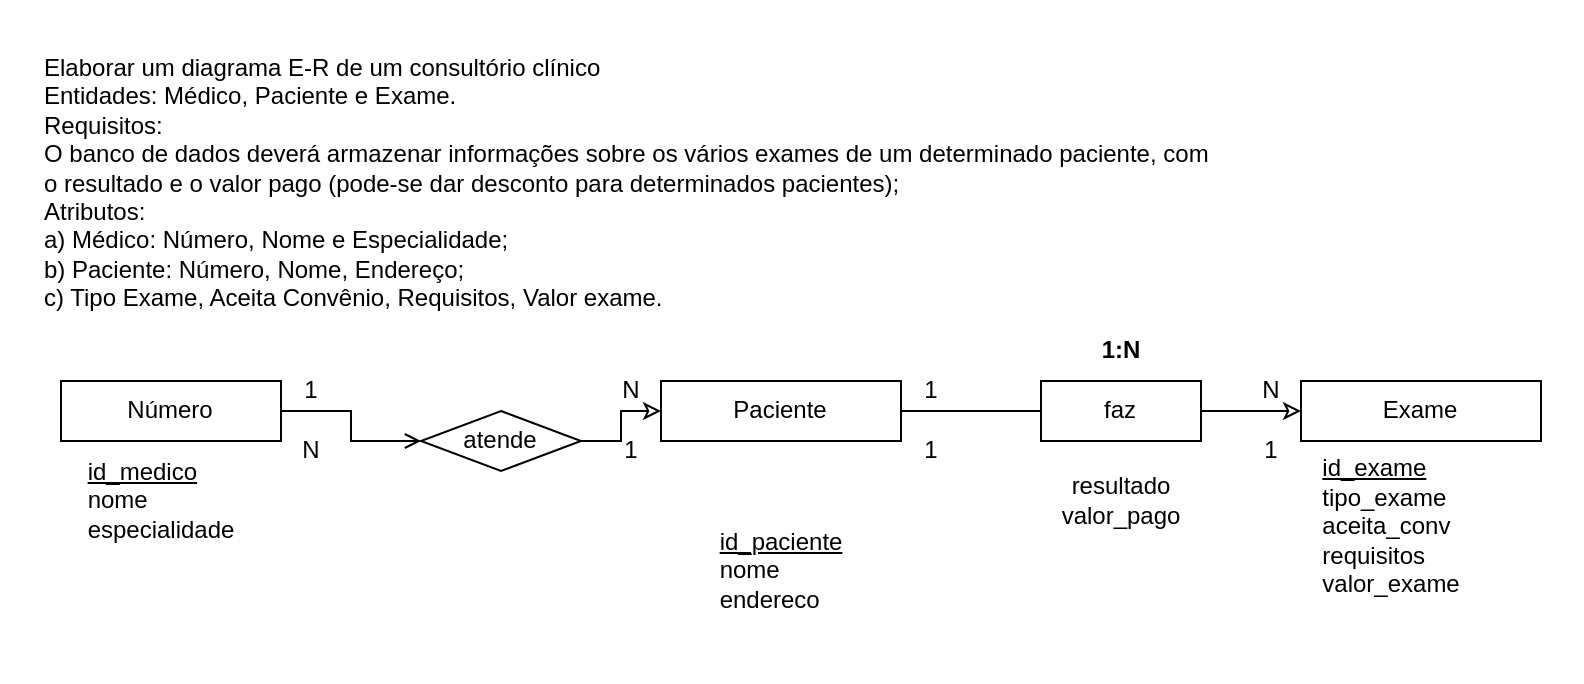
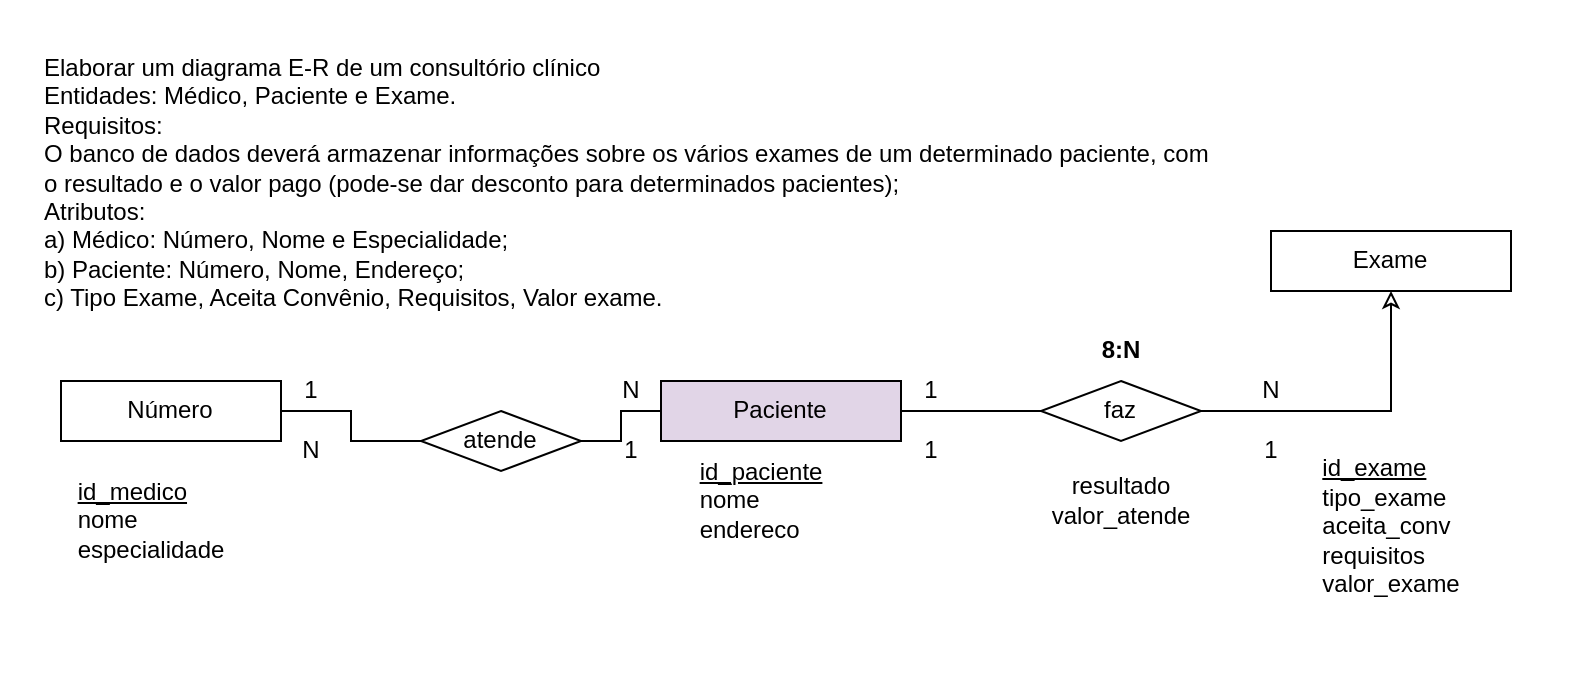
node "1:N": label "1:N" -> "8:N"
edge "atende" -> "Paciente": arrowhead classic -> none
node "Paciente": fillcolor #ffffff -> #e1d5e7
node "faz": shape rectangle -> diamond
node "Exame": moved (1421, 411) -> (1391, 261)
edge "Número" -> "atende": arrowhead open -> none
node "id_medico nome especialidade": moved (161, 501) -> (151, 521)
node "resultado valor_pago": label "resultado valor_pago" -> "resultado valor_atende"
node "id_paciente nome endereco": moved (781, 571) -> (761, 501)
